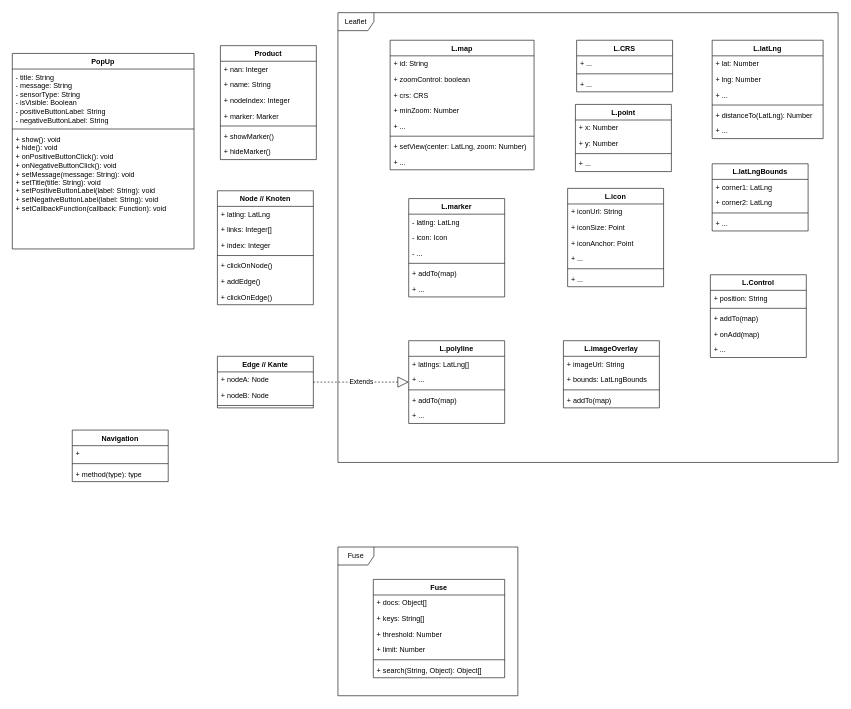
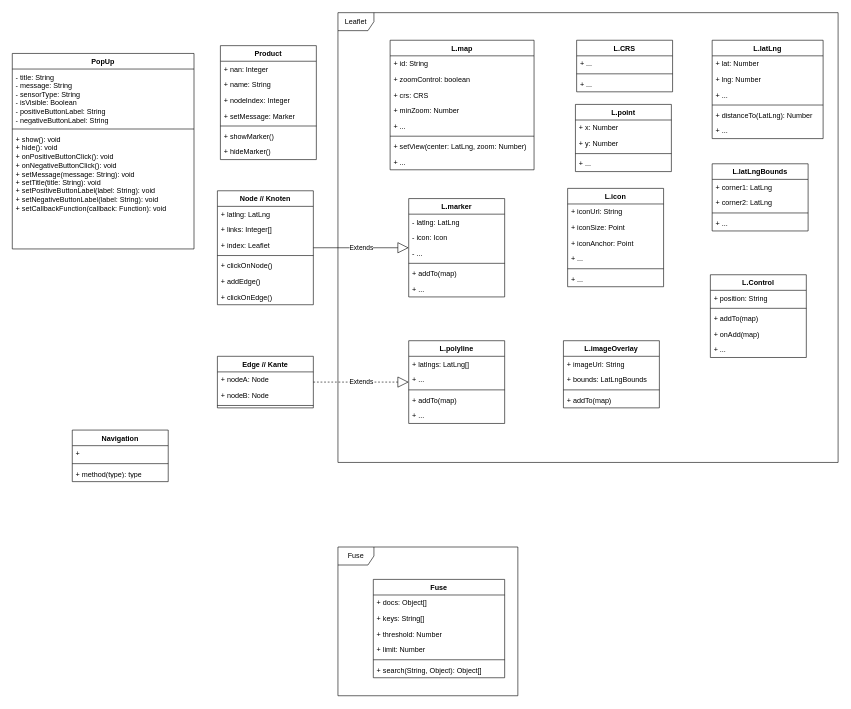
node "+ marker: Marker": label "+ marker: Marker" -> "+ setMessage: Marker"
node "+ index: Integer": label "+ index: Integer" -> "+ index: Leaflet"
edge "Node // Knoten" -> "L.marker": added, label "Extends"
